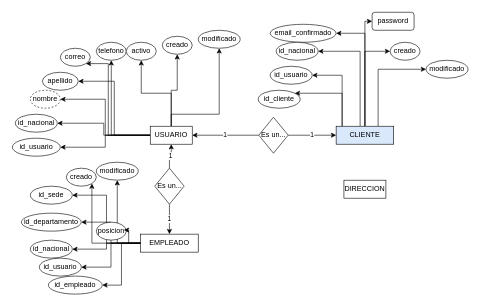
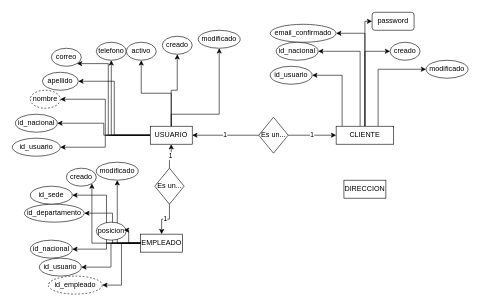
node "correo": moved (75, 57) -> (66, 57)
edge "CLIENTE" -> "id_cliente": removed
node "id_cliente": removed
node "CLIENTE": fillcolor #dae8fc -> #ffffff
node "id_departamento": moved (51, 222) -> (54, 213)
node "EMPLEADO": size 58x18 -> 42x18
node "id_empleado": style solid -> dashed
